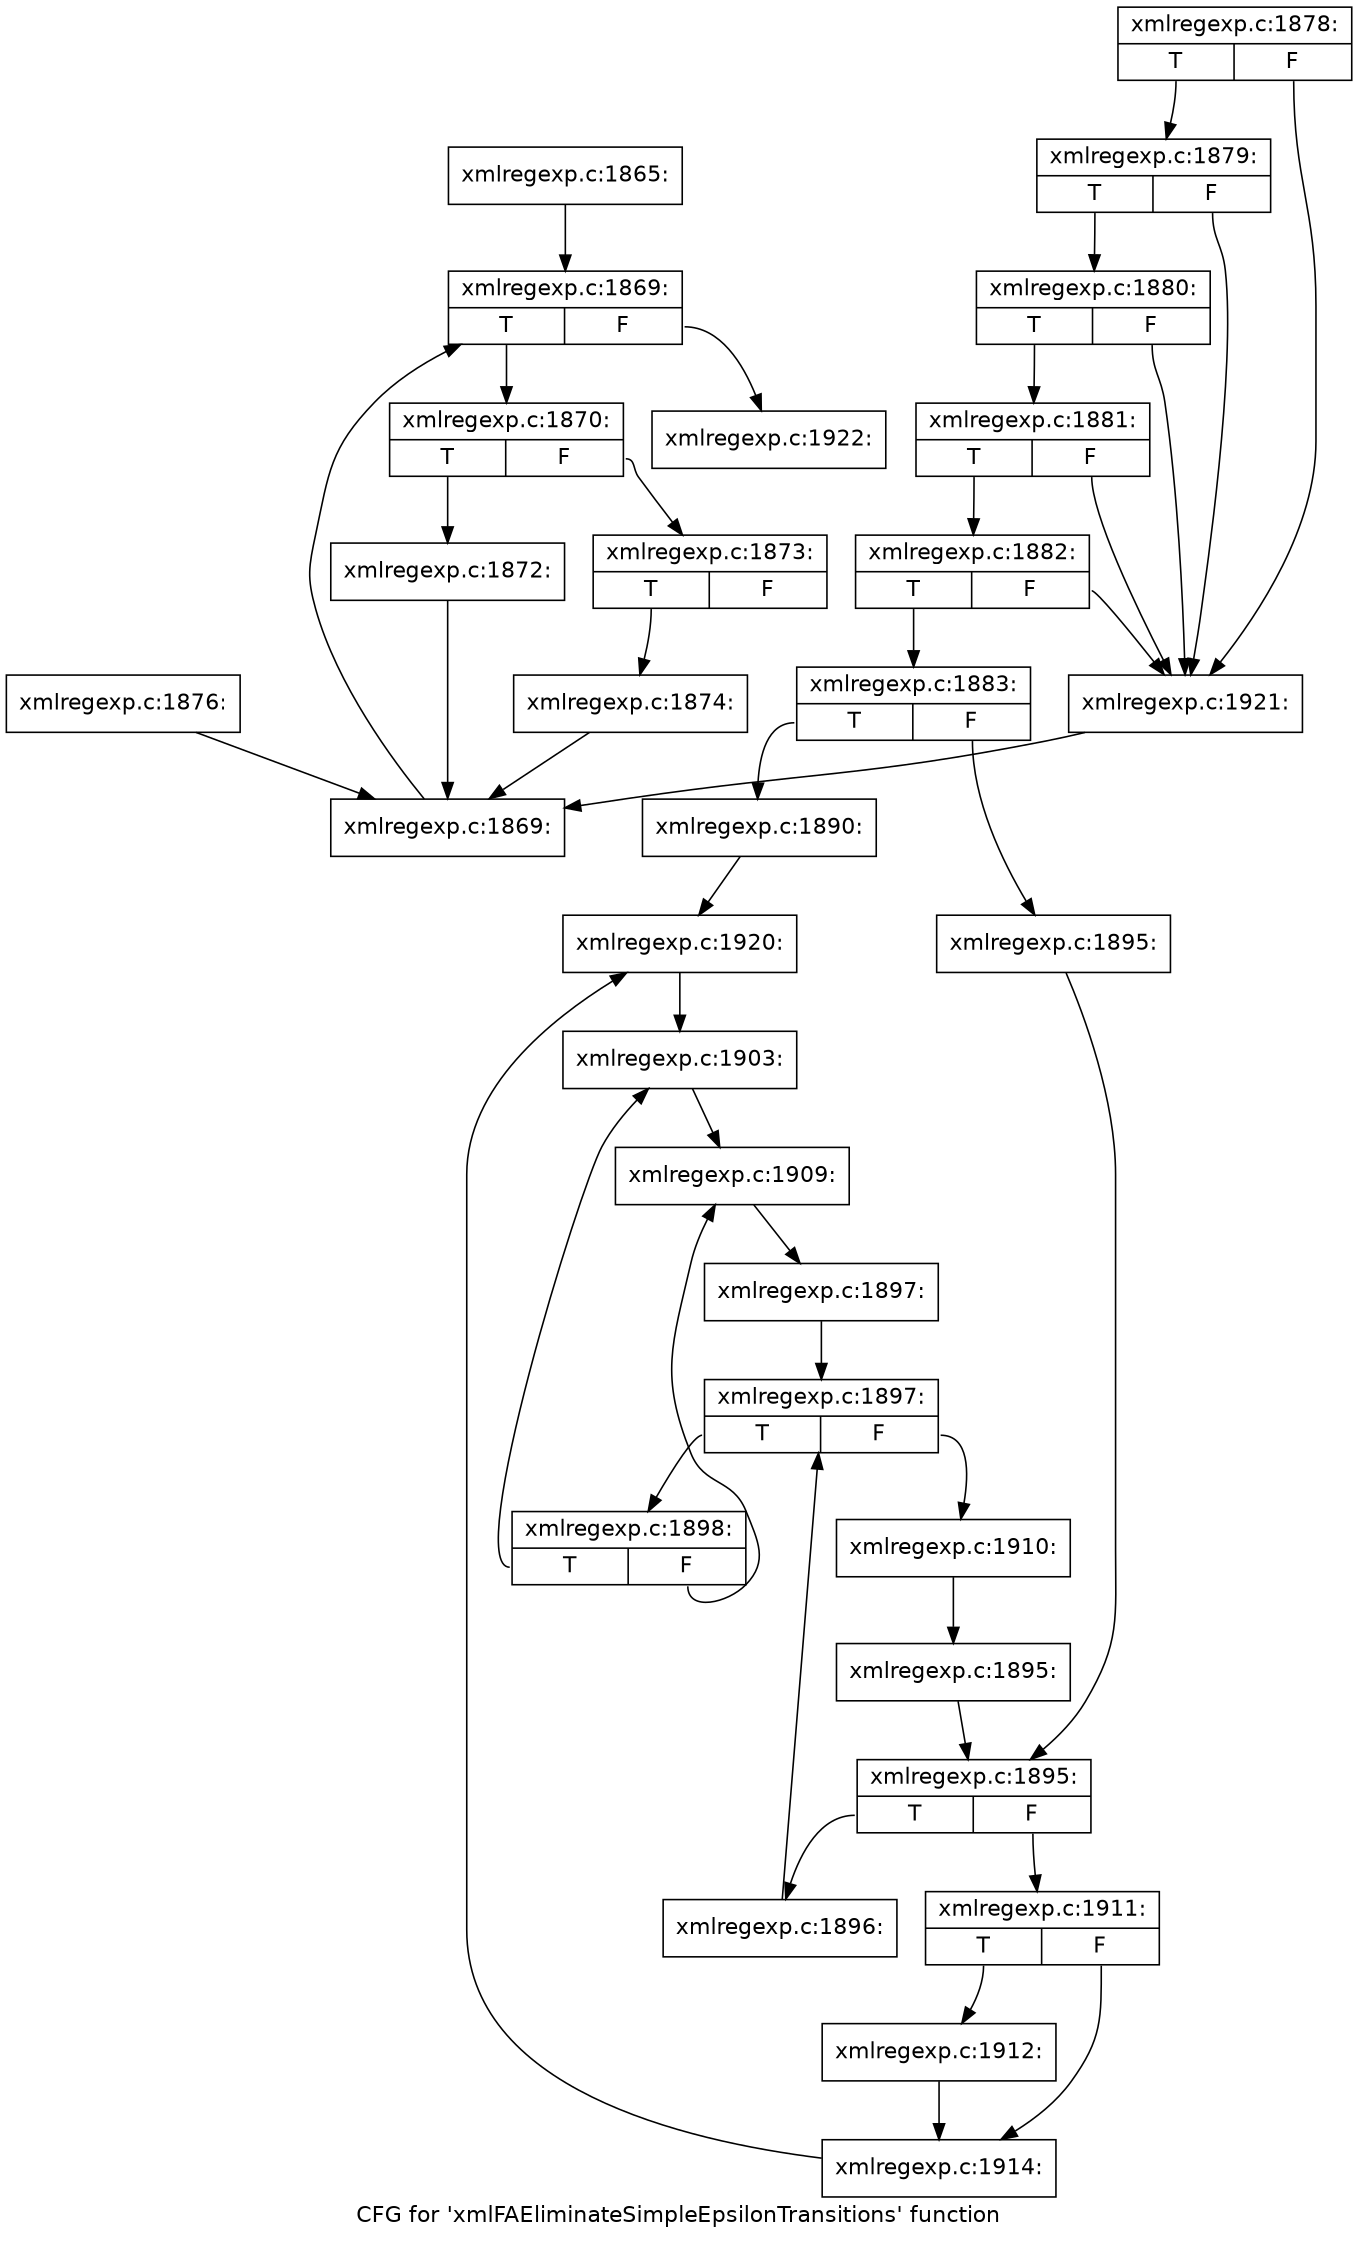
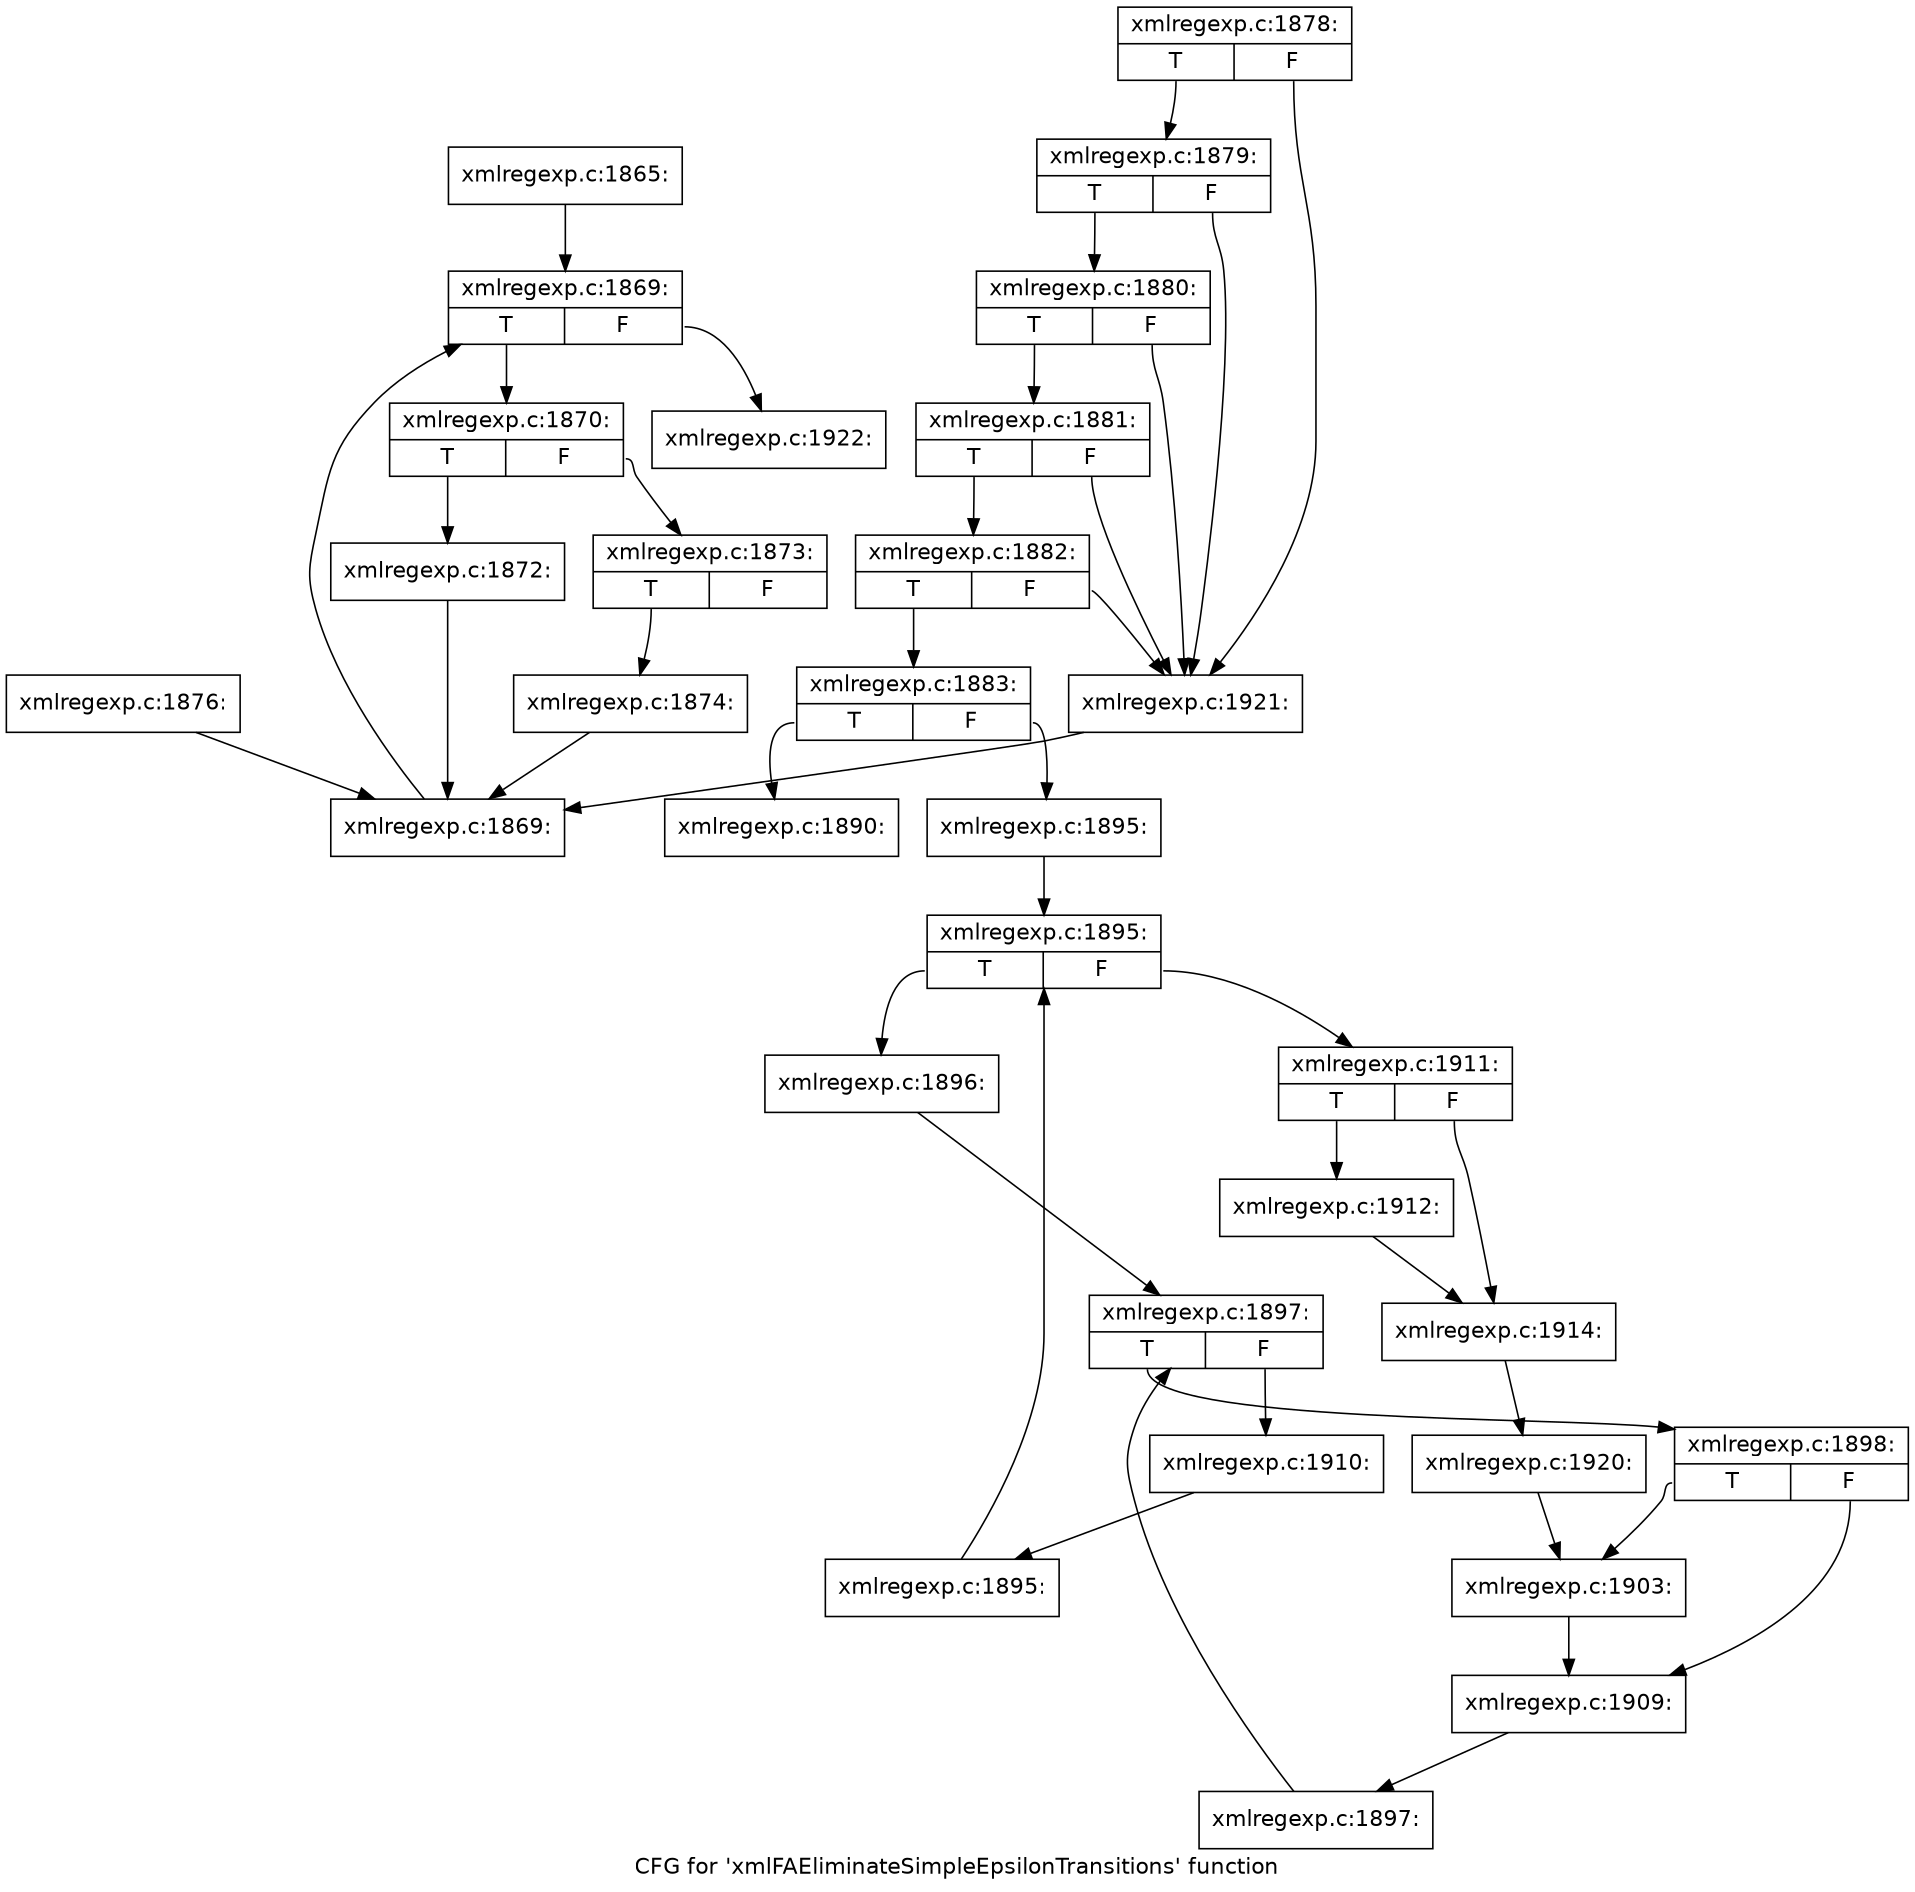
edge "xmlregexp.c:1890:" -> "xmlregexp.c:1920:": removed
